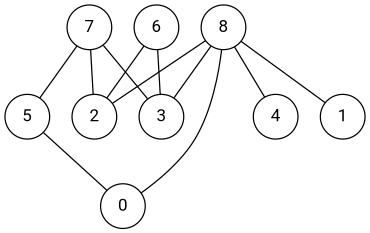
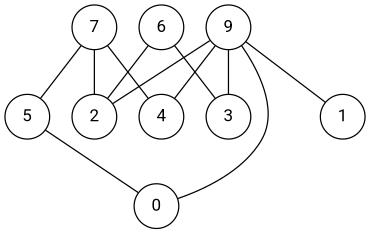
node "8": label "8" -> "9"
edge "7" -- "3": now "7" -- "4"
